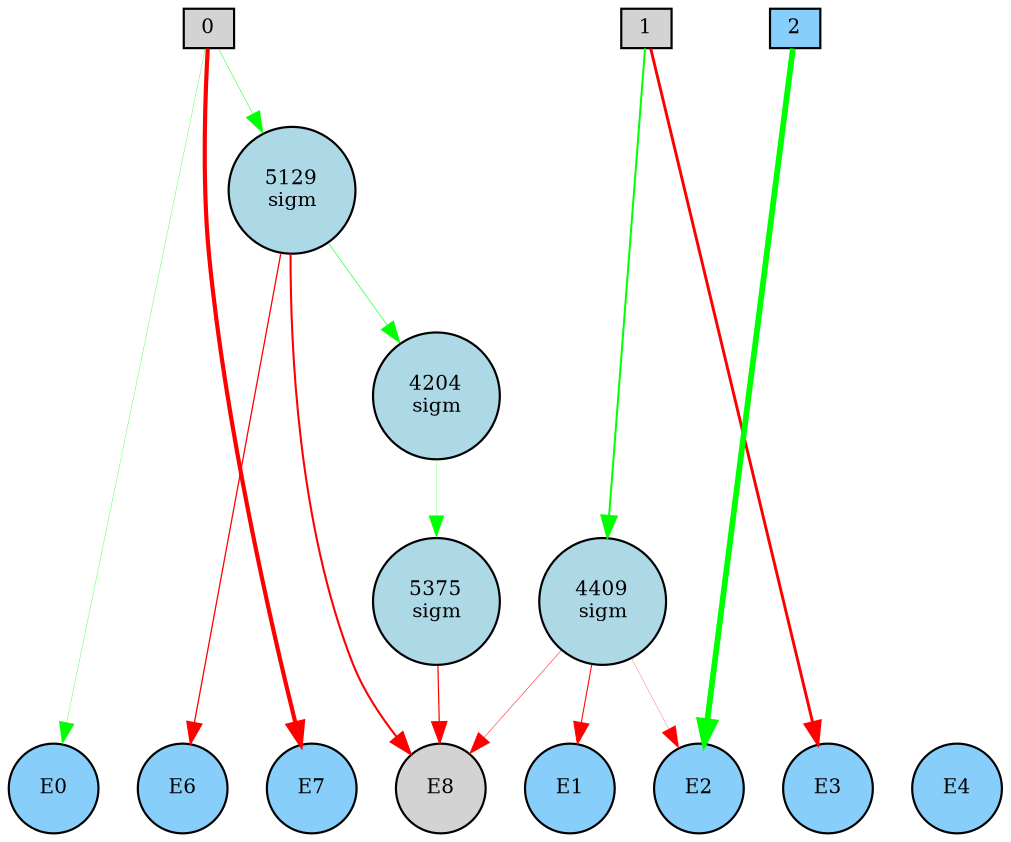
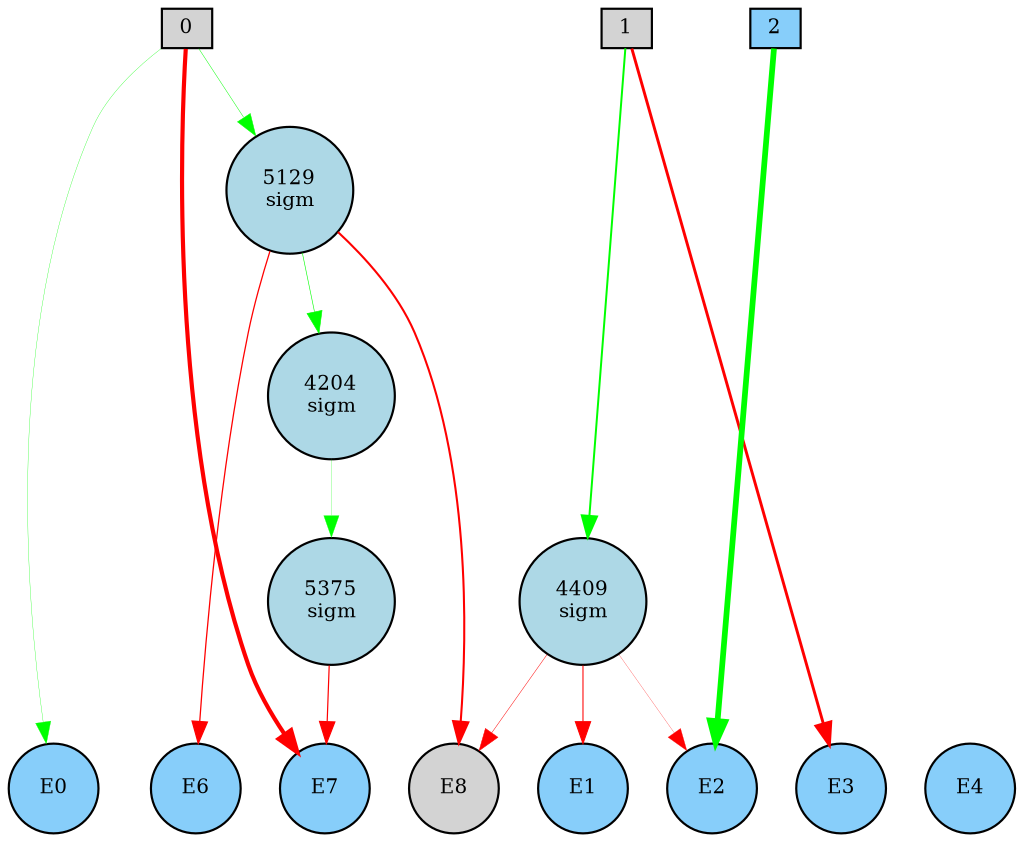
edge "5375 sigm" -> "E8": now "5375 sigm" -> "E7"
